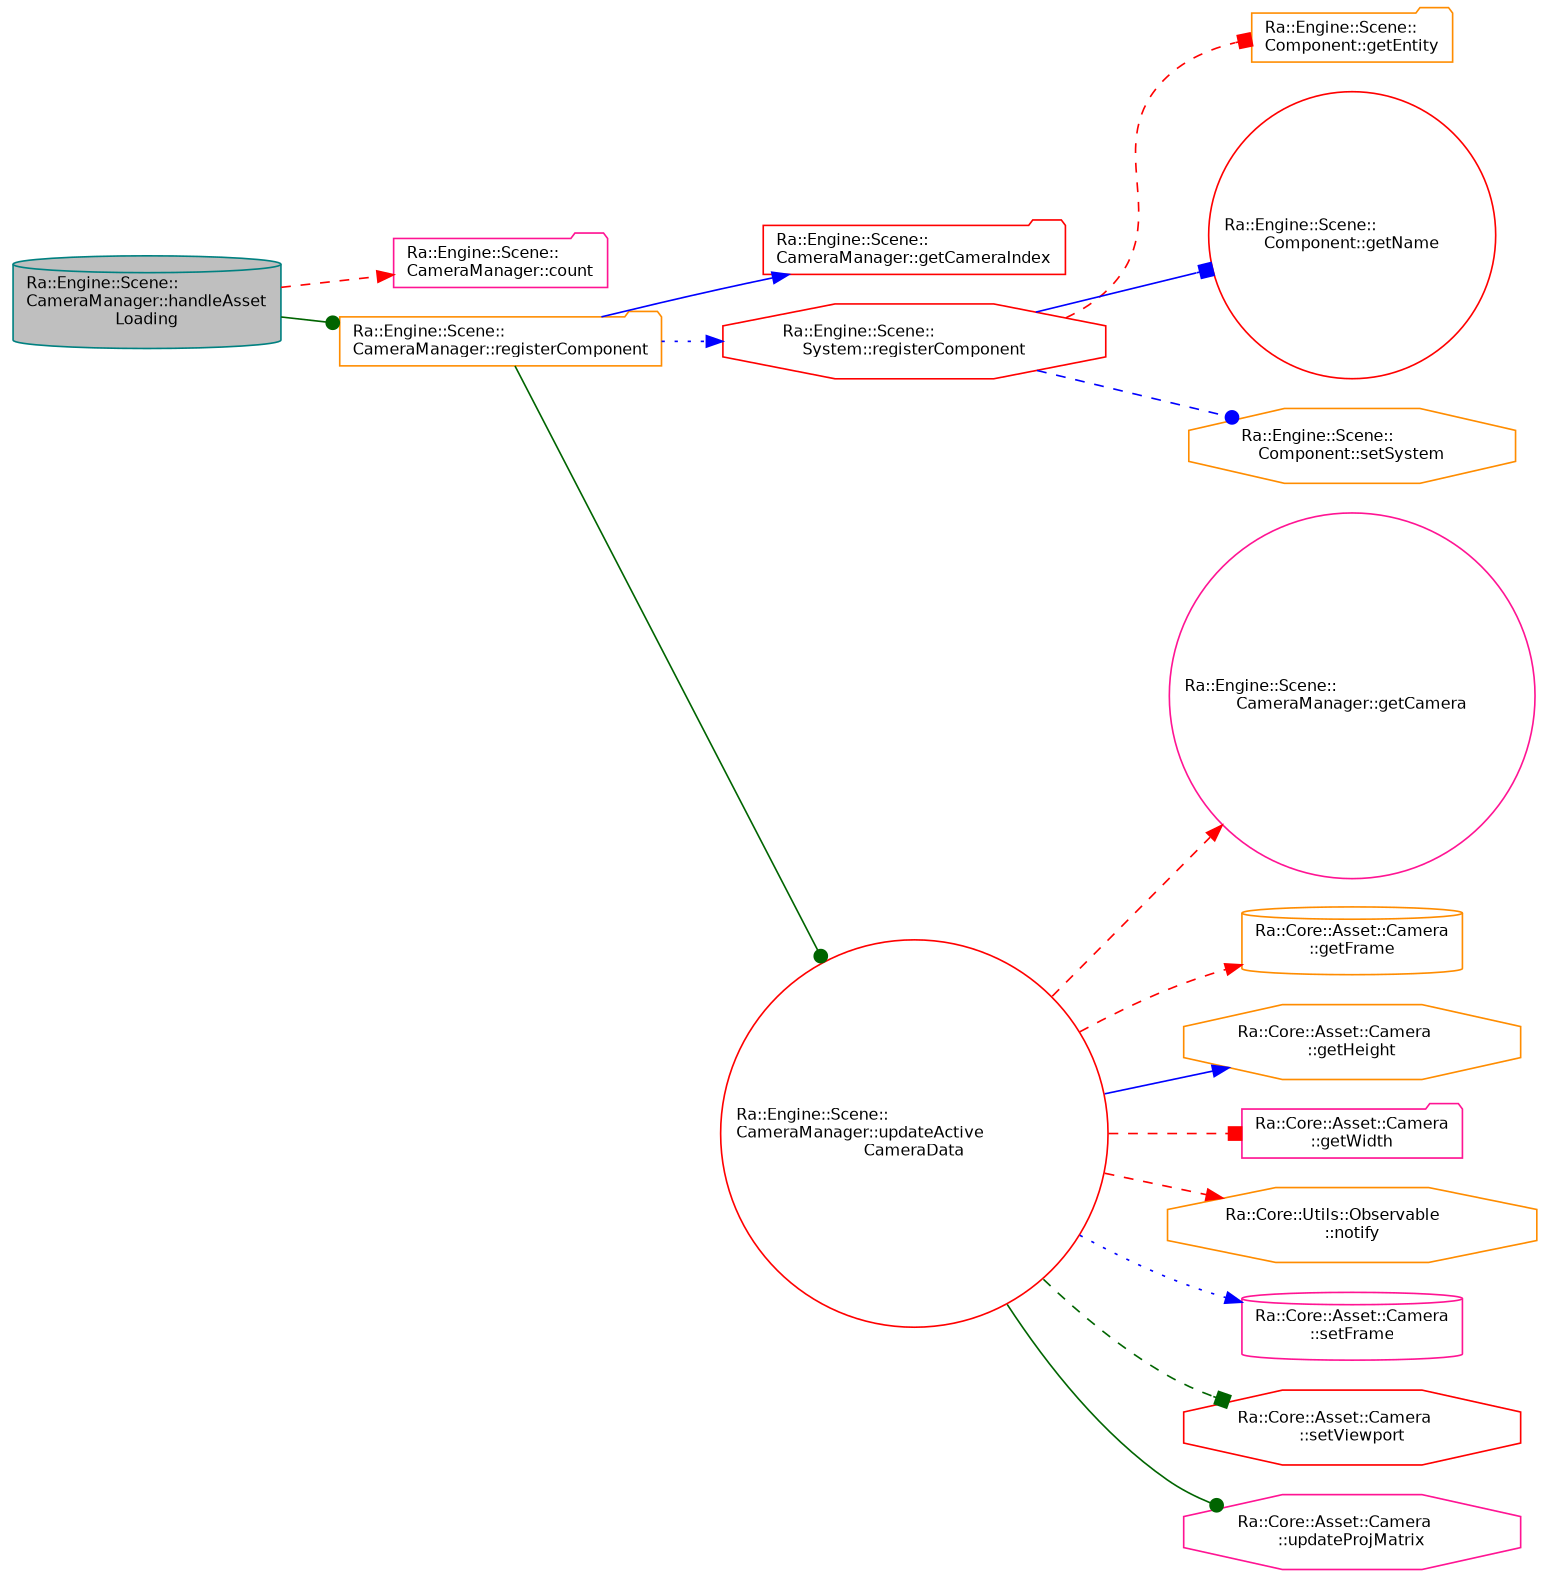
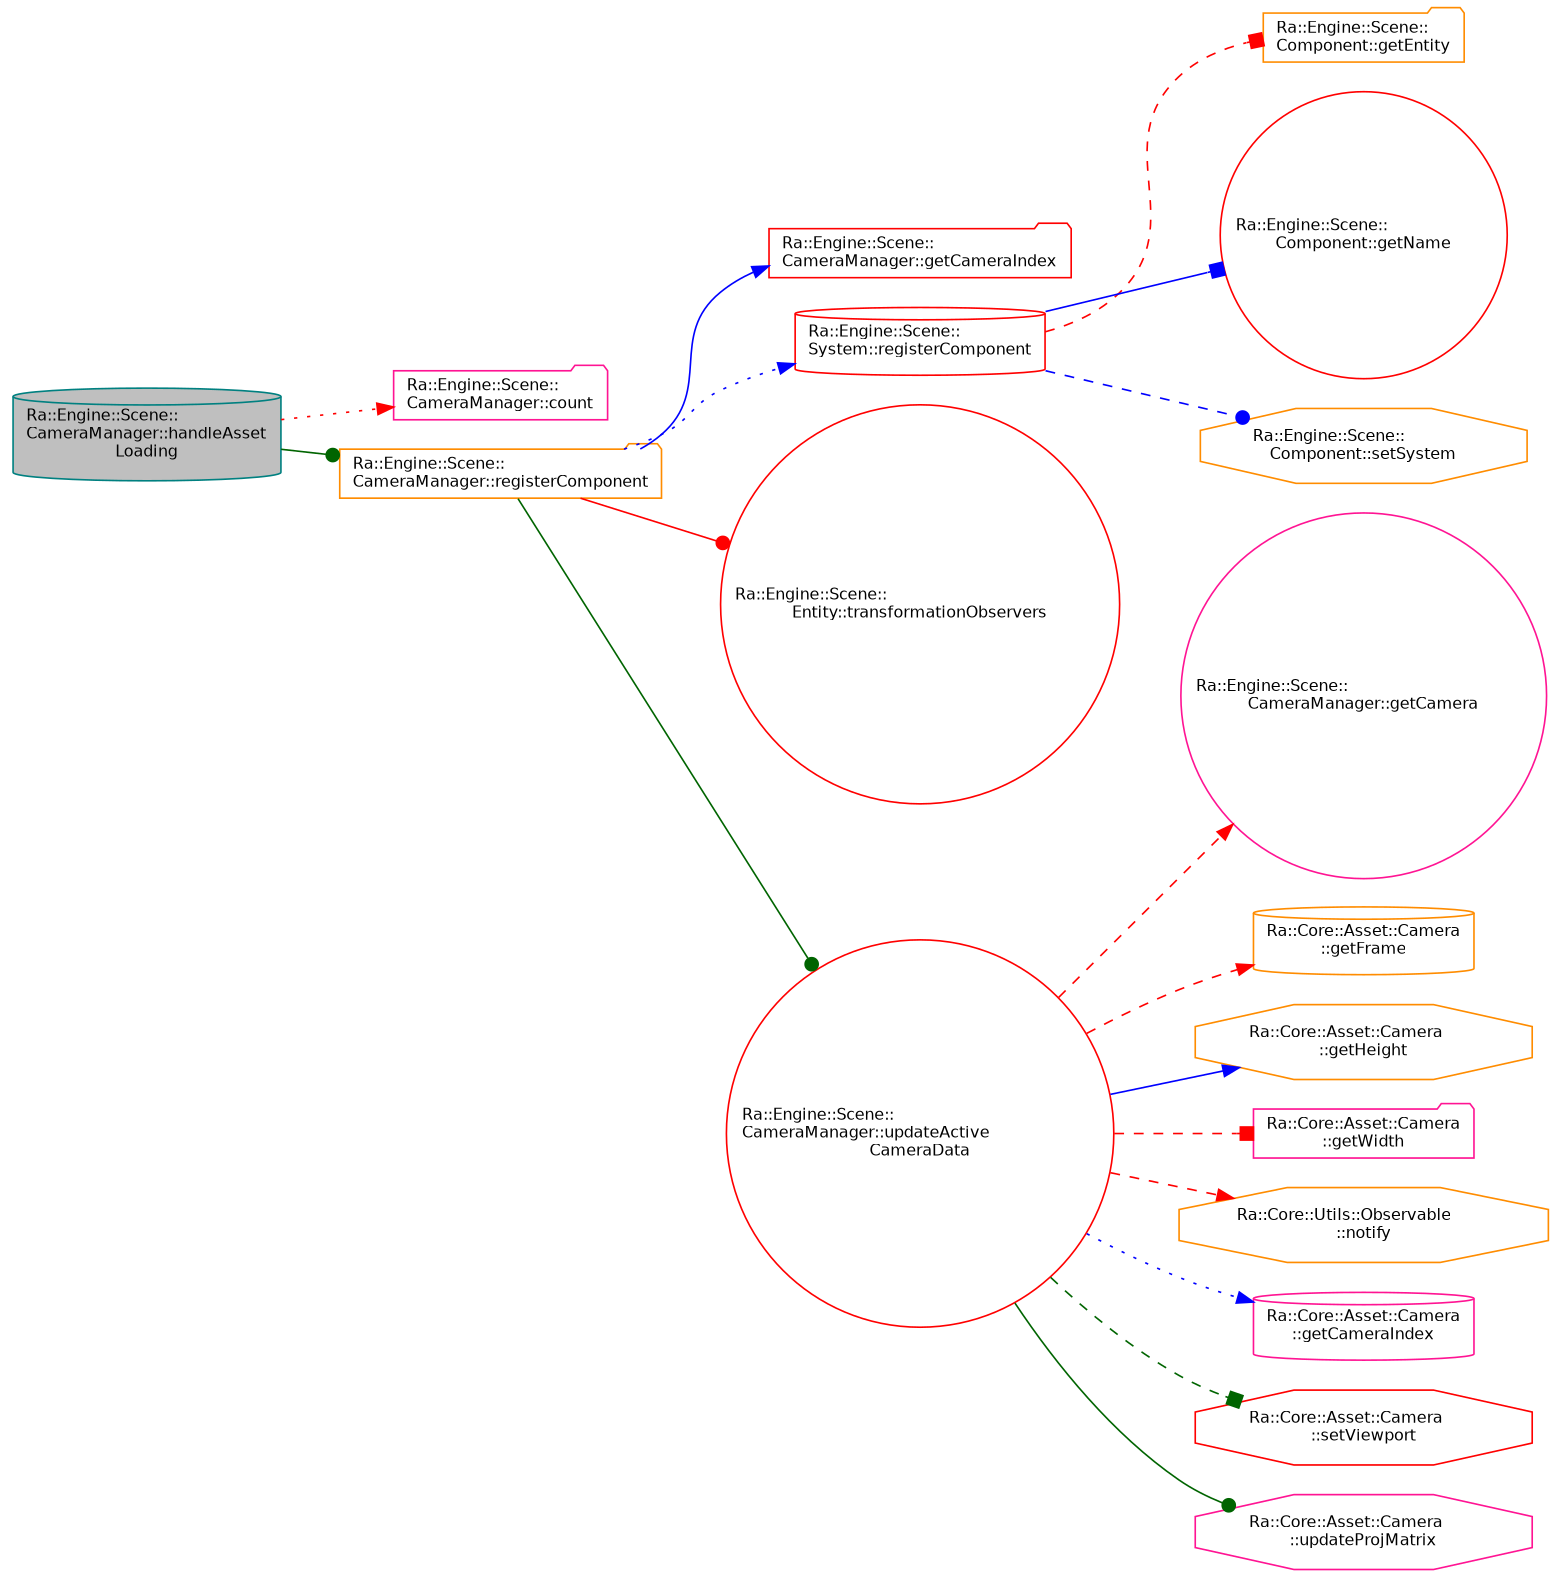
edge "Ra::Engine::Scene:: CameraManager::handleAsset Loading" -> "Ra::Engine::Scene:: CameraManager::count": style dashed -> dotted
node "Ra::Engine::Scene:: System::registerComponent": shape octagon -> cylinder
node "Ra::Engine::Scene:: Entity::transformationObservers": added
node "Ra::Core::Asset::Camera ::setFrame": label "Ra::Core::Asset::Camera ::setFrame" -> "Ra::Core::Asset::Camera ::getCameraIndex"
